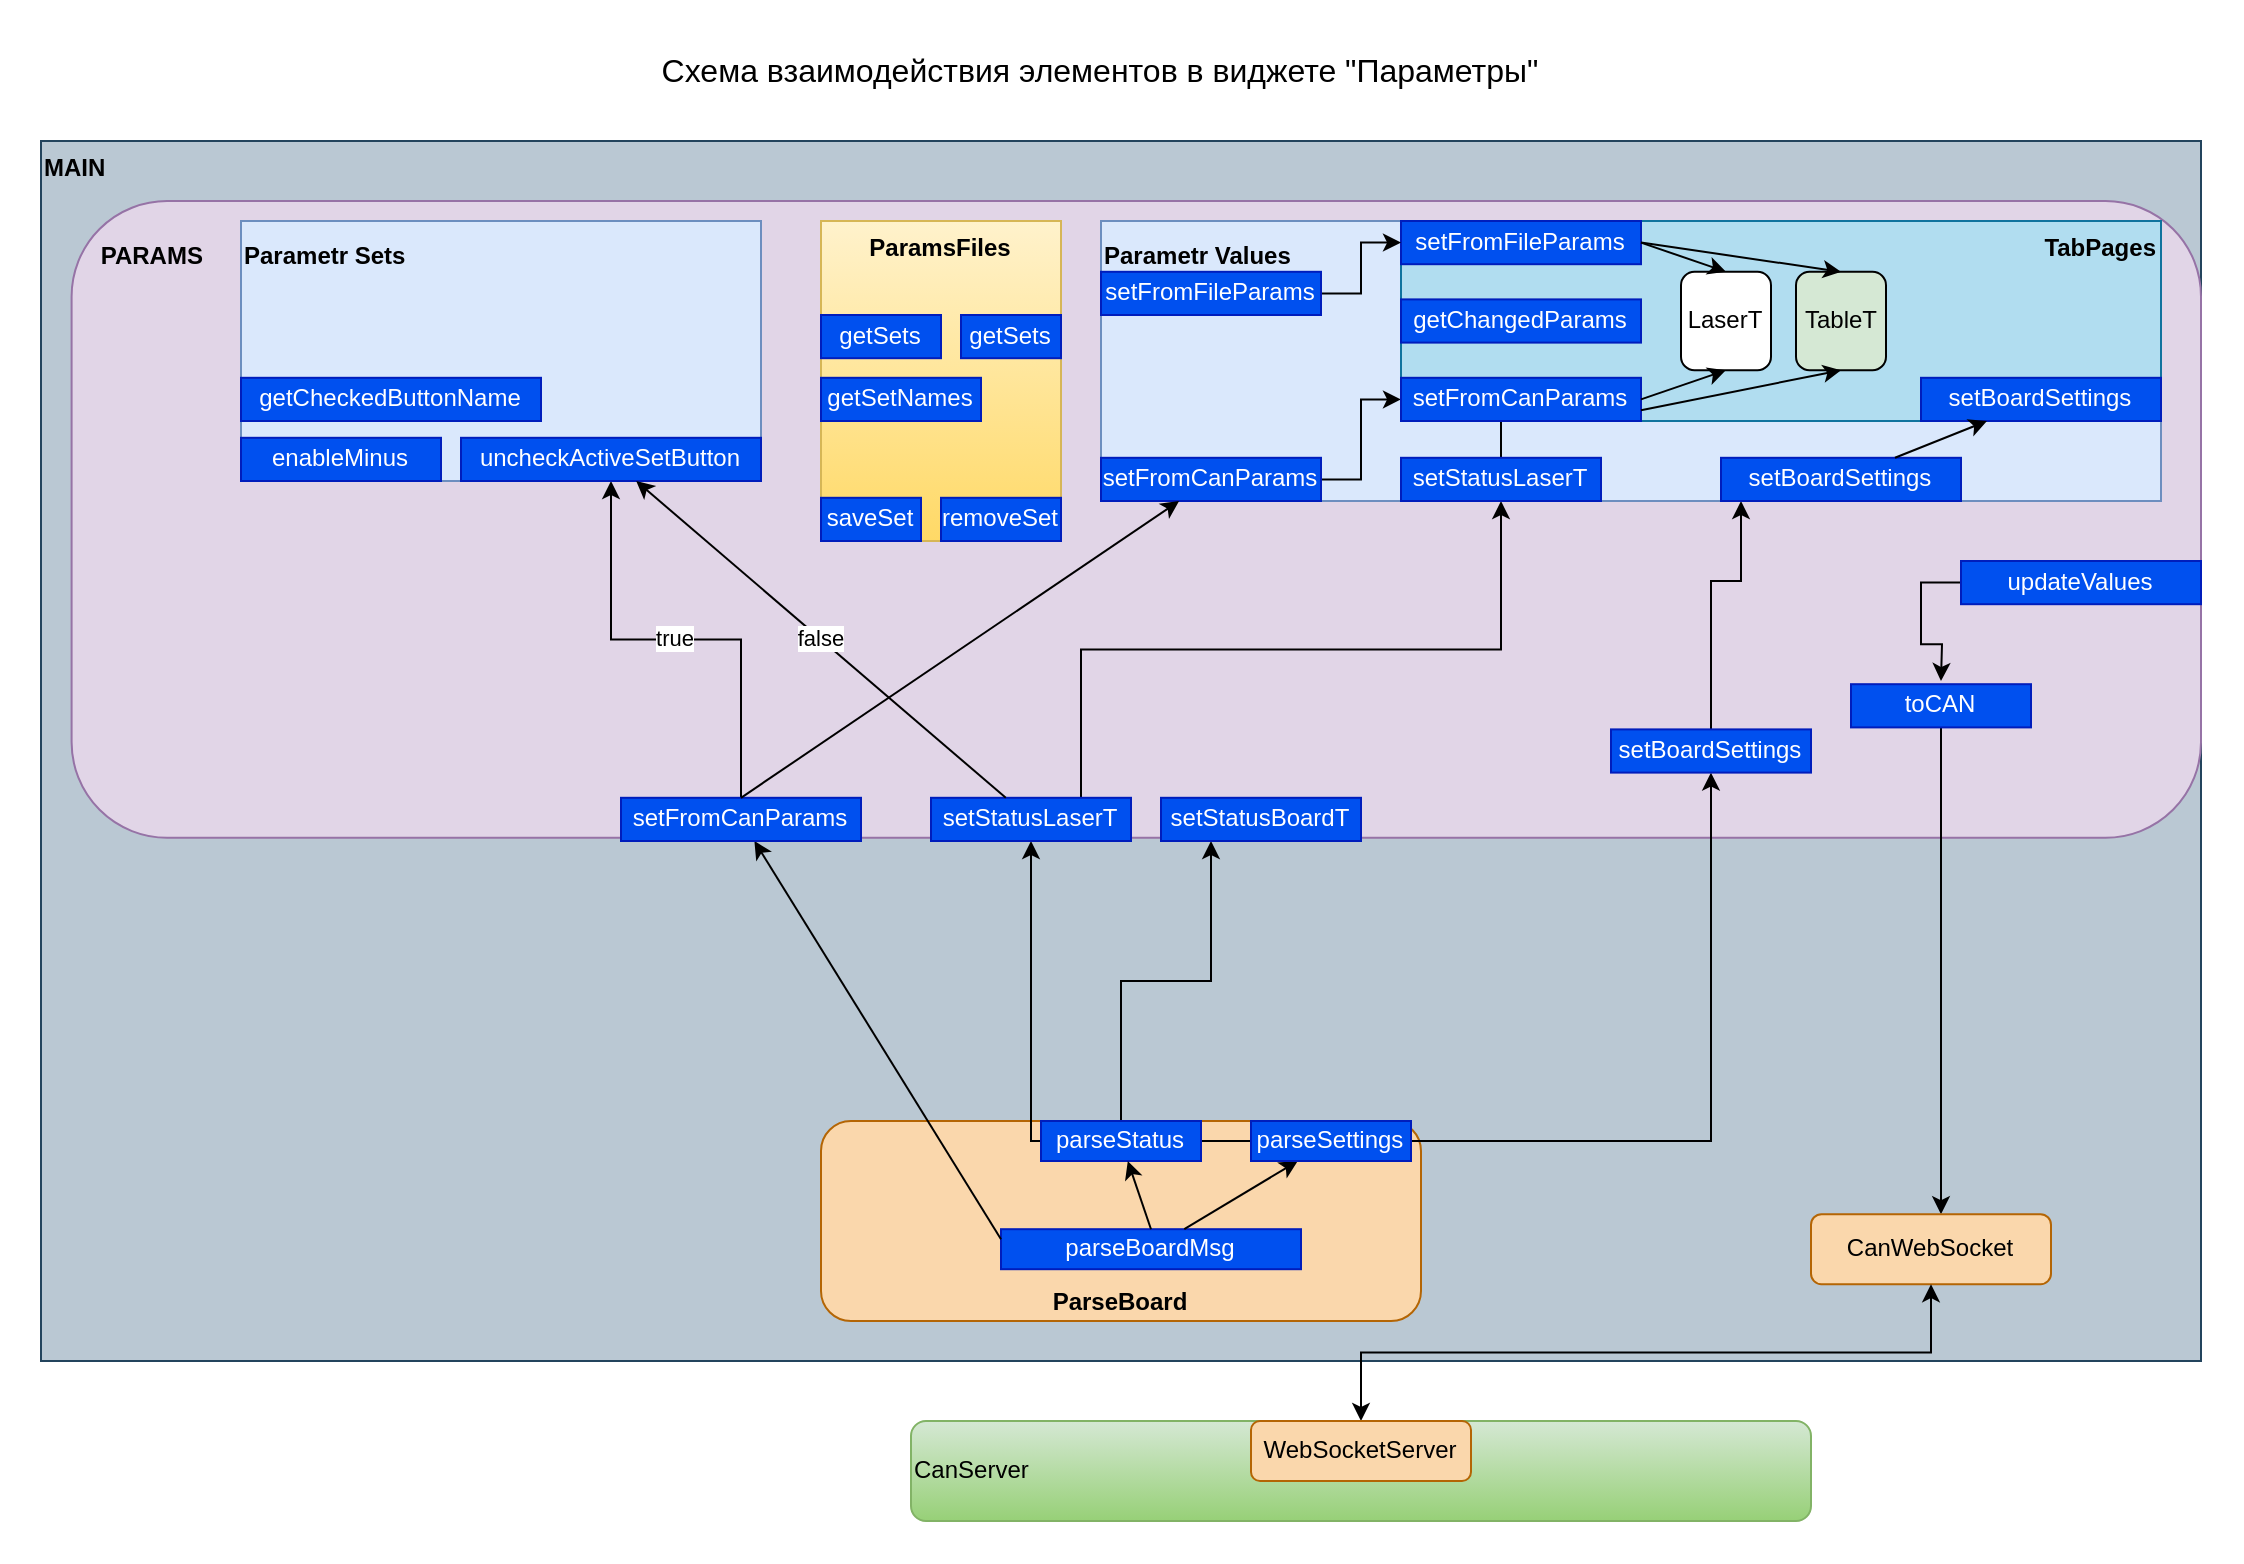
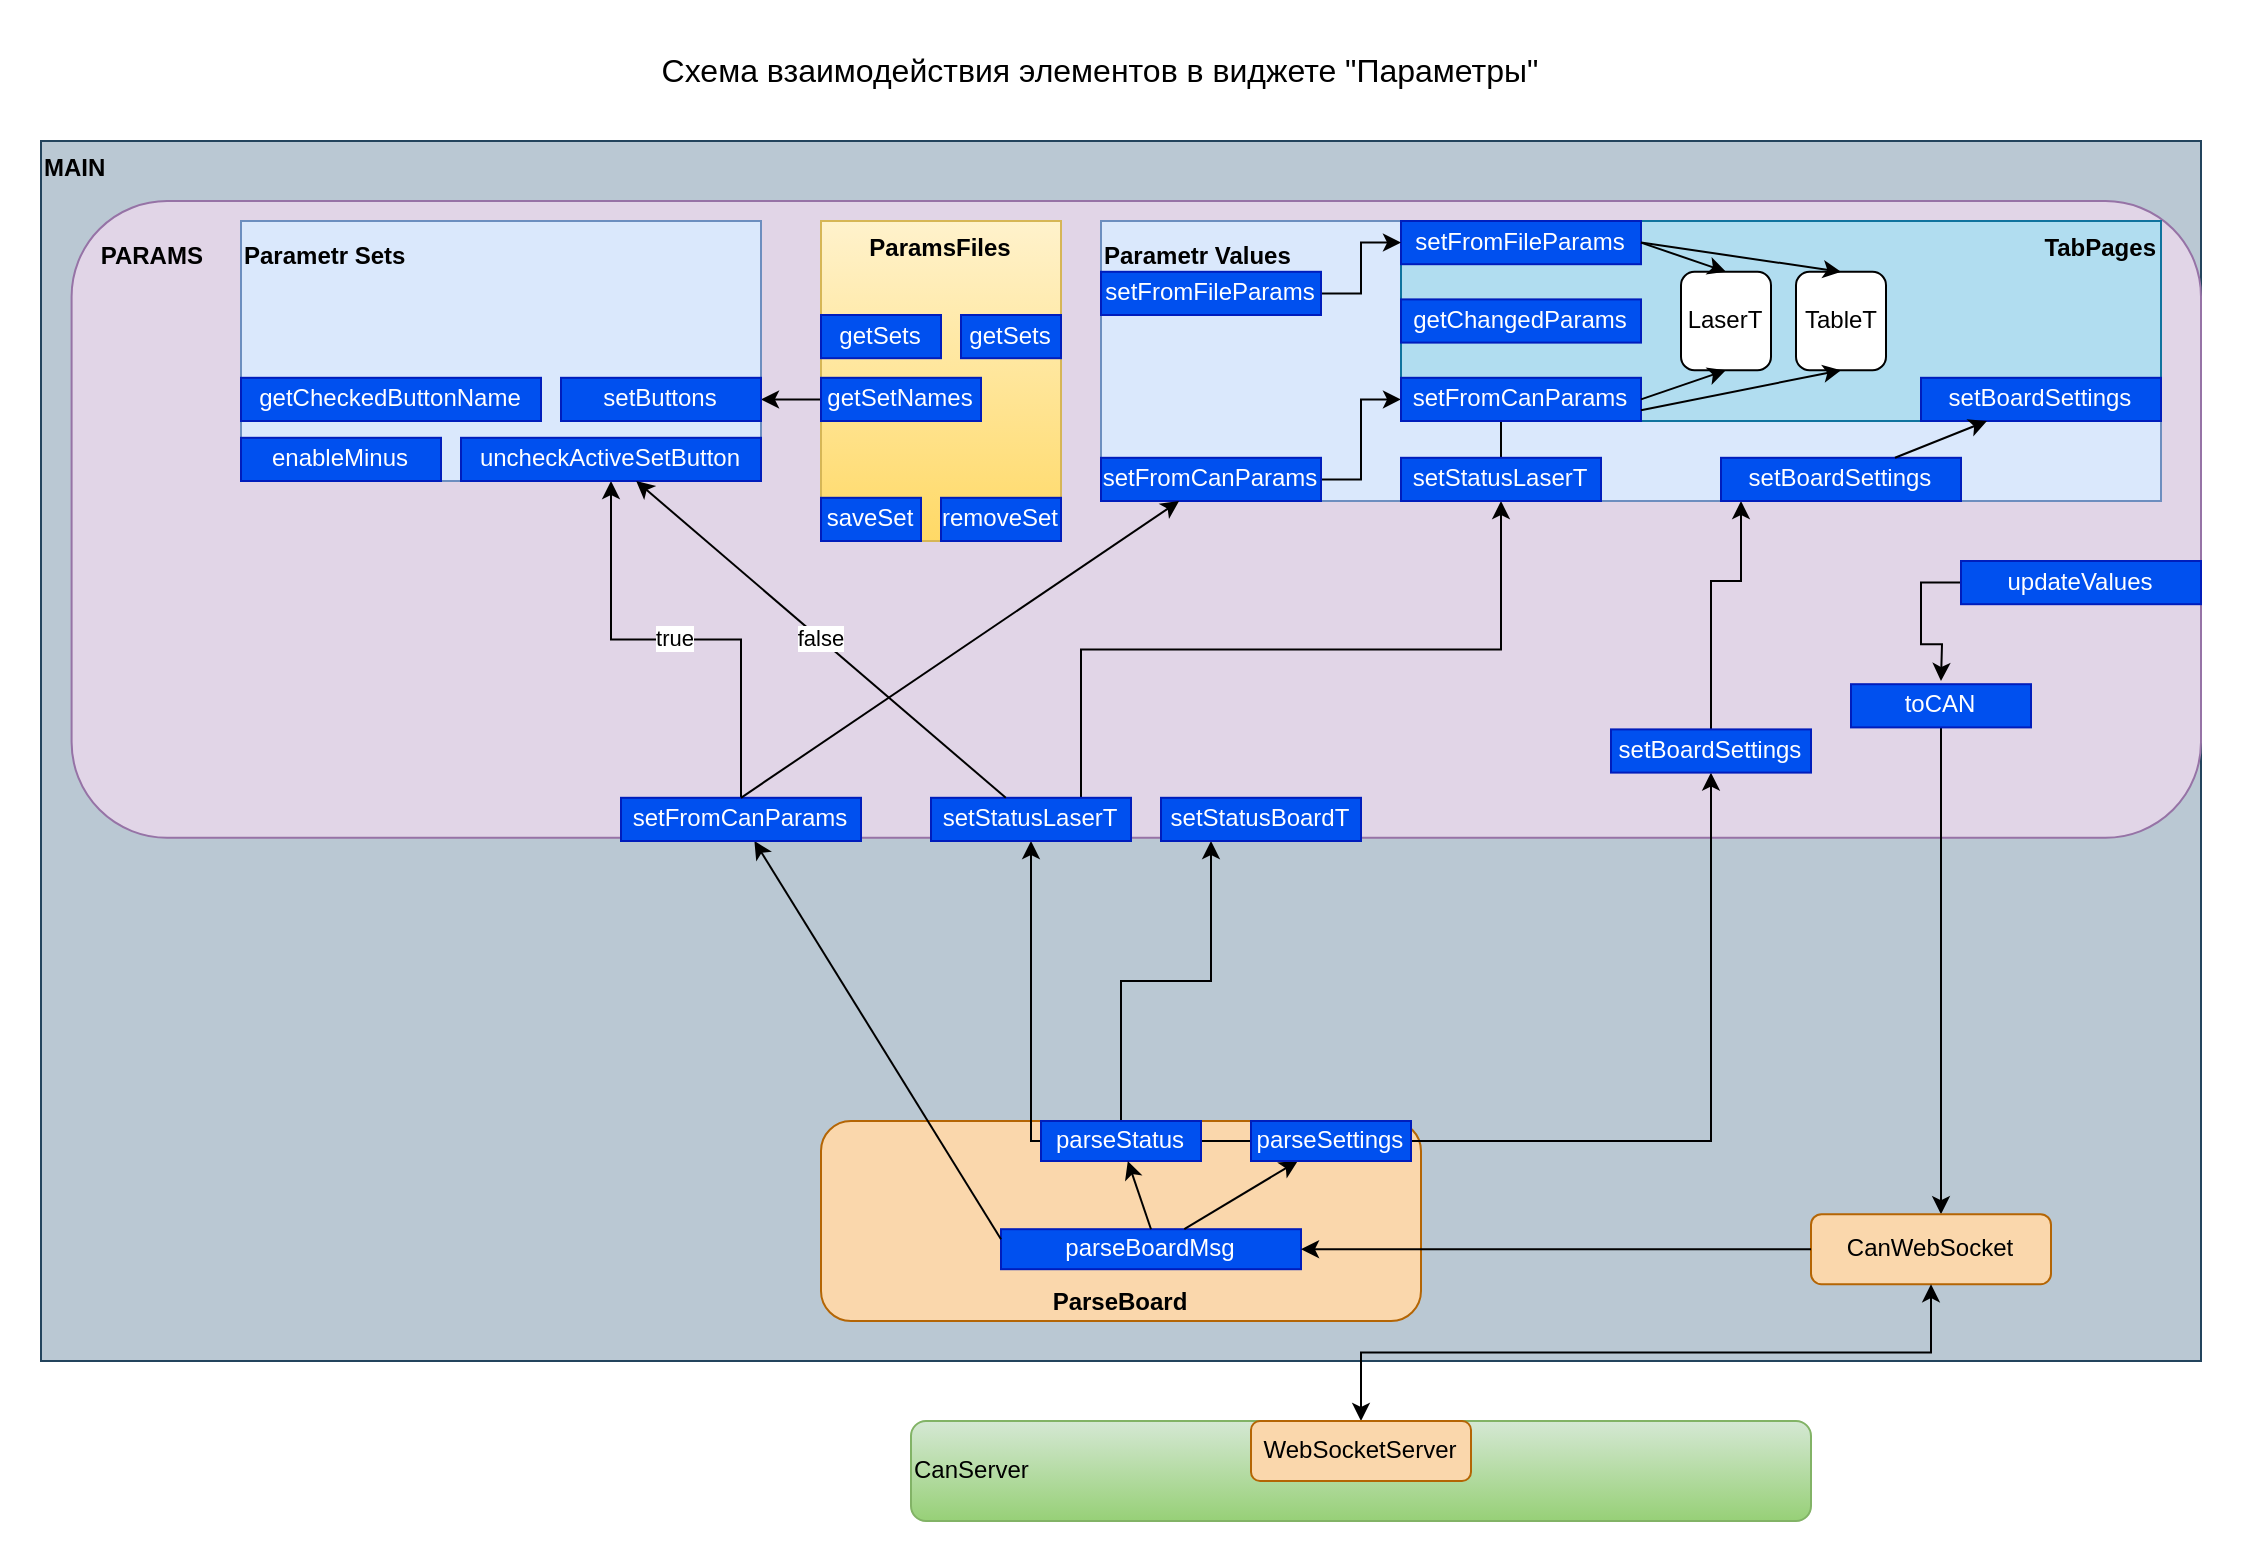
node "TableT": fillcolor #d5e8d4 -> #ffffff
node "setButtons": added
edge "getSetNames" -> "setButtons": added
edge "CanWebSocket" -> "parseBoardMsg": added
